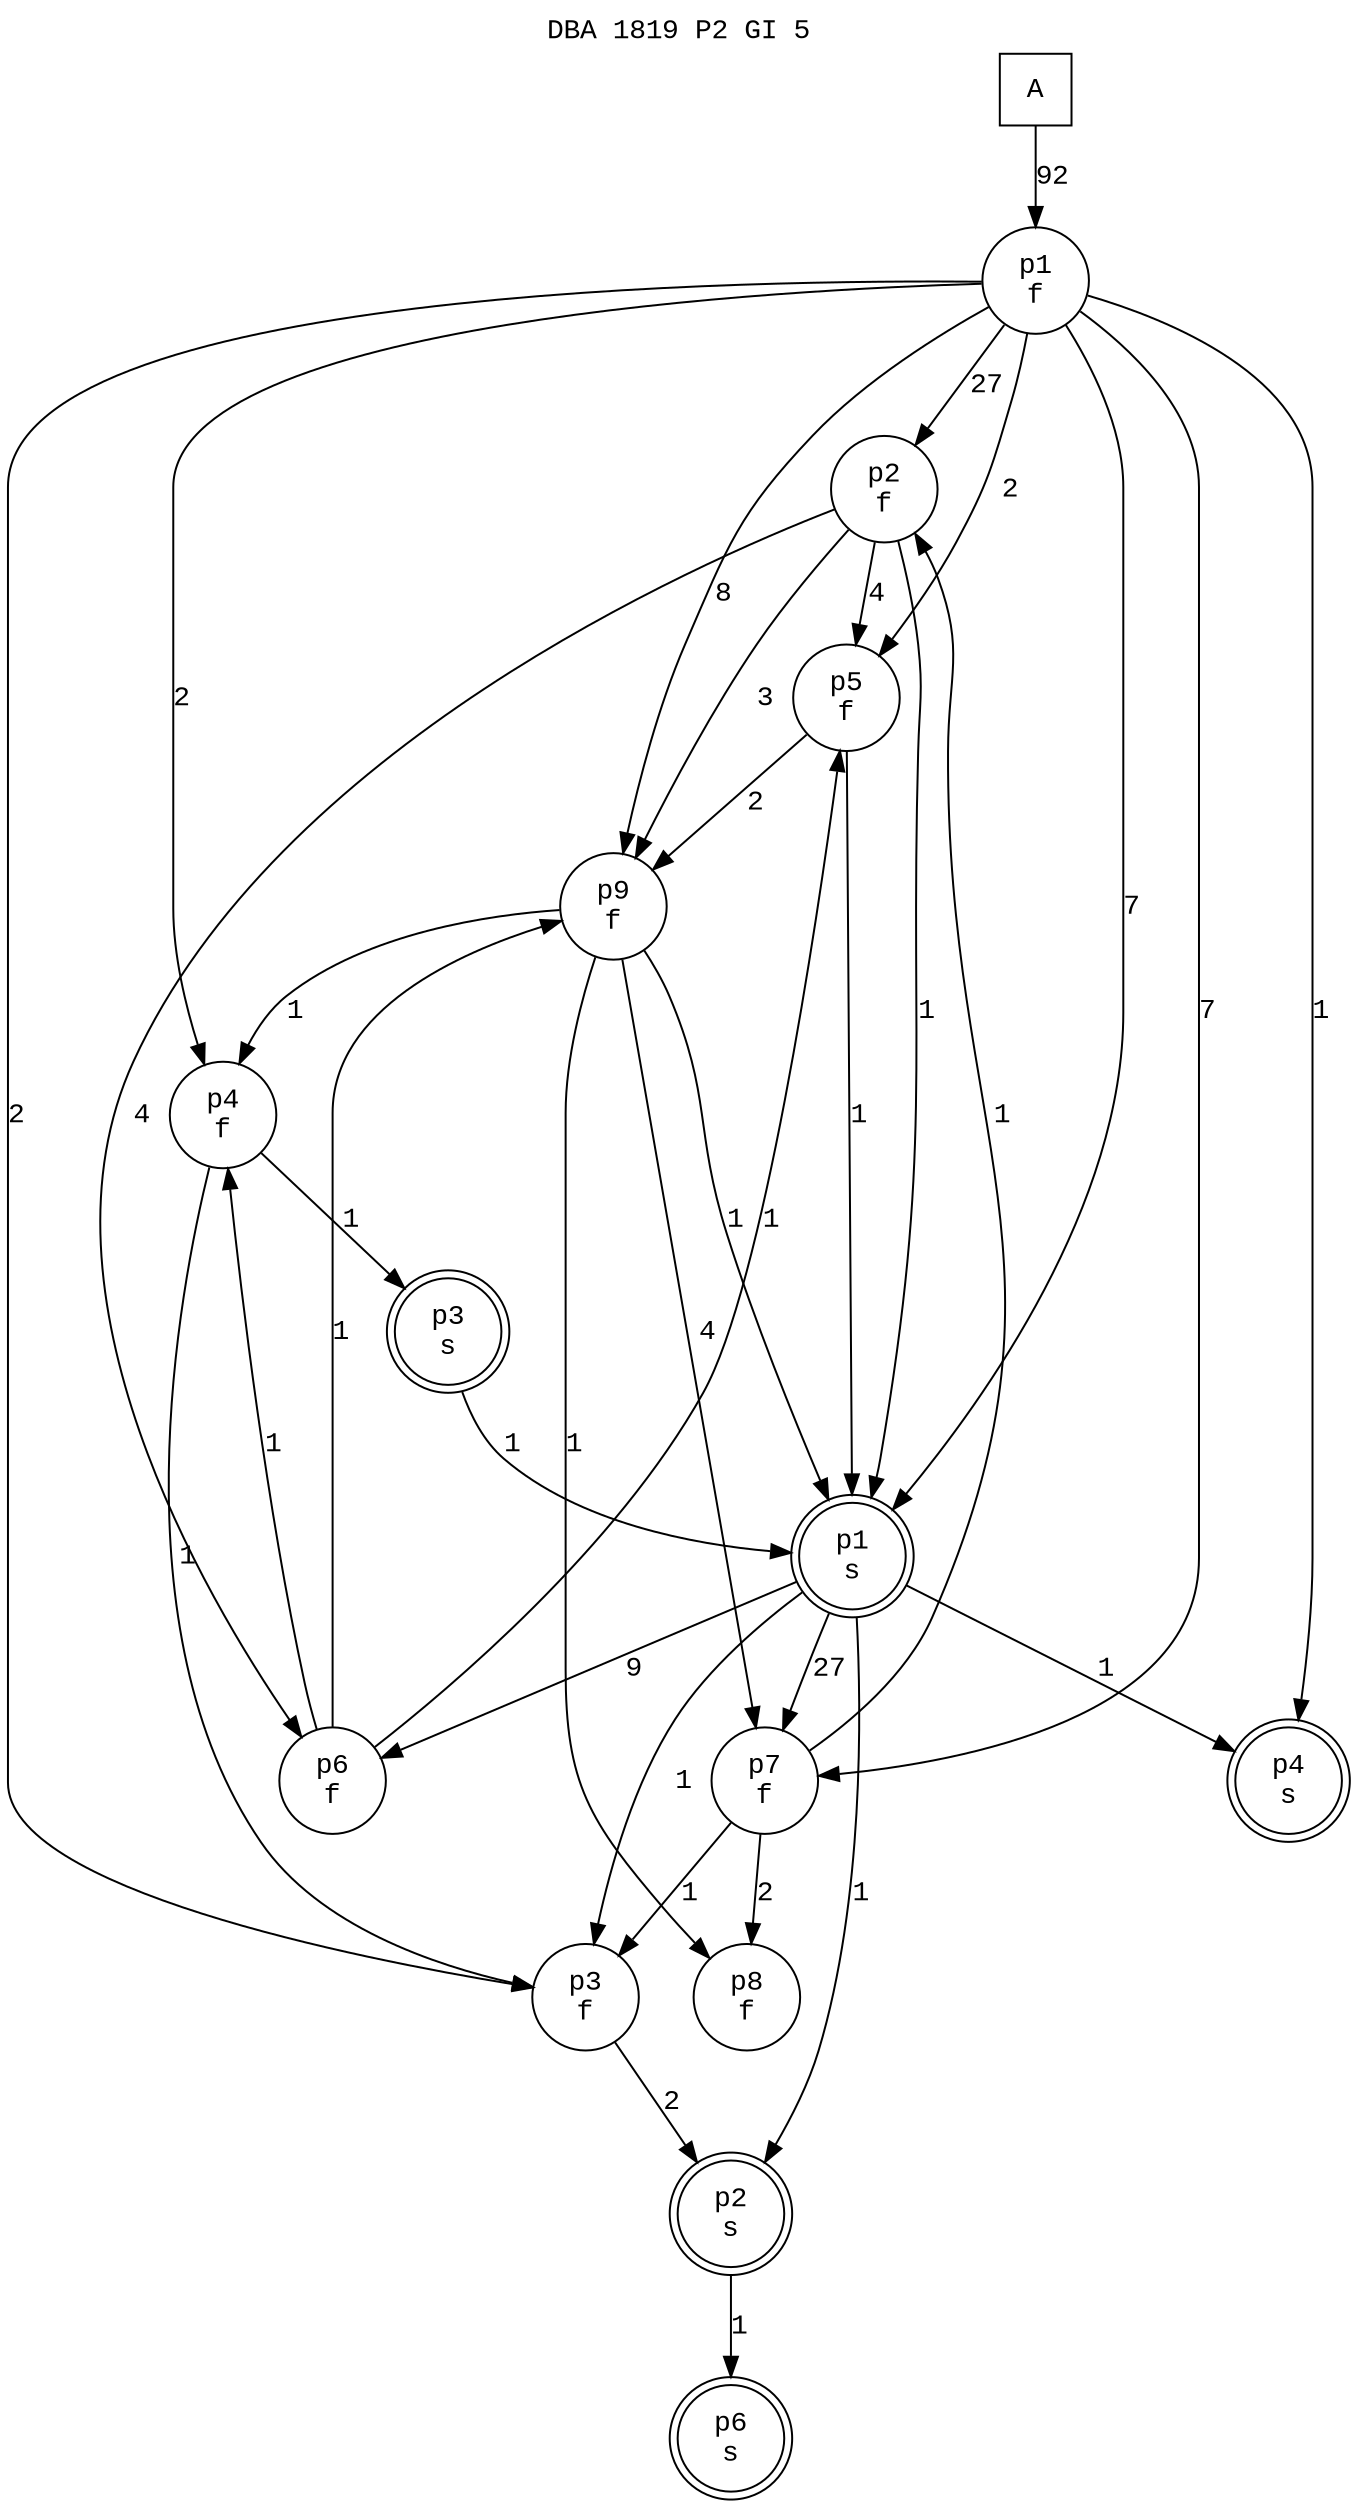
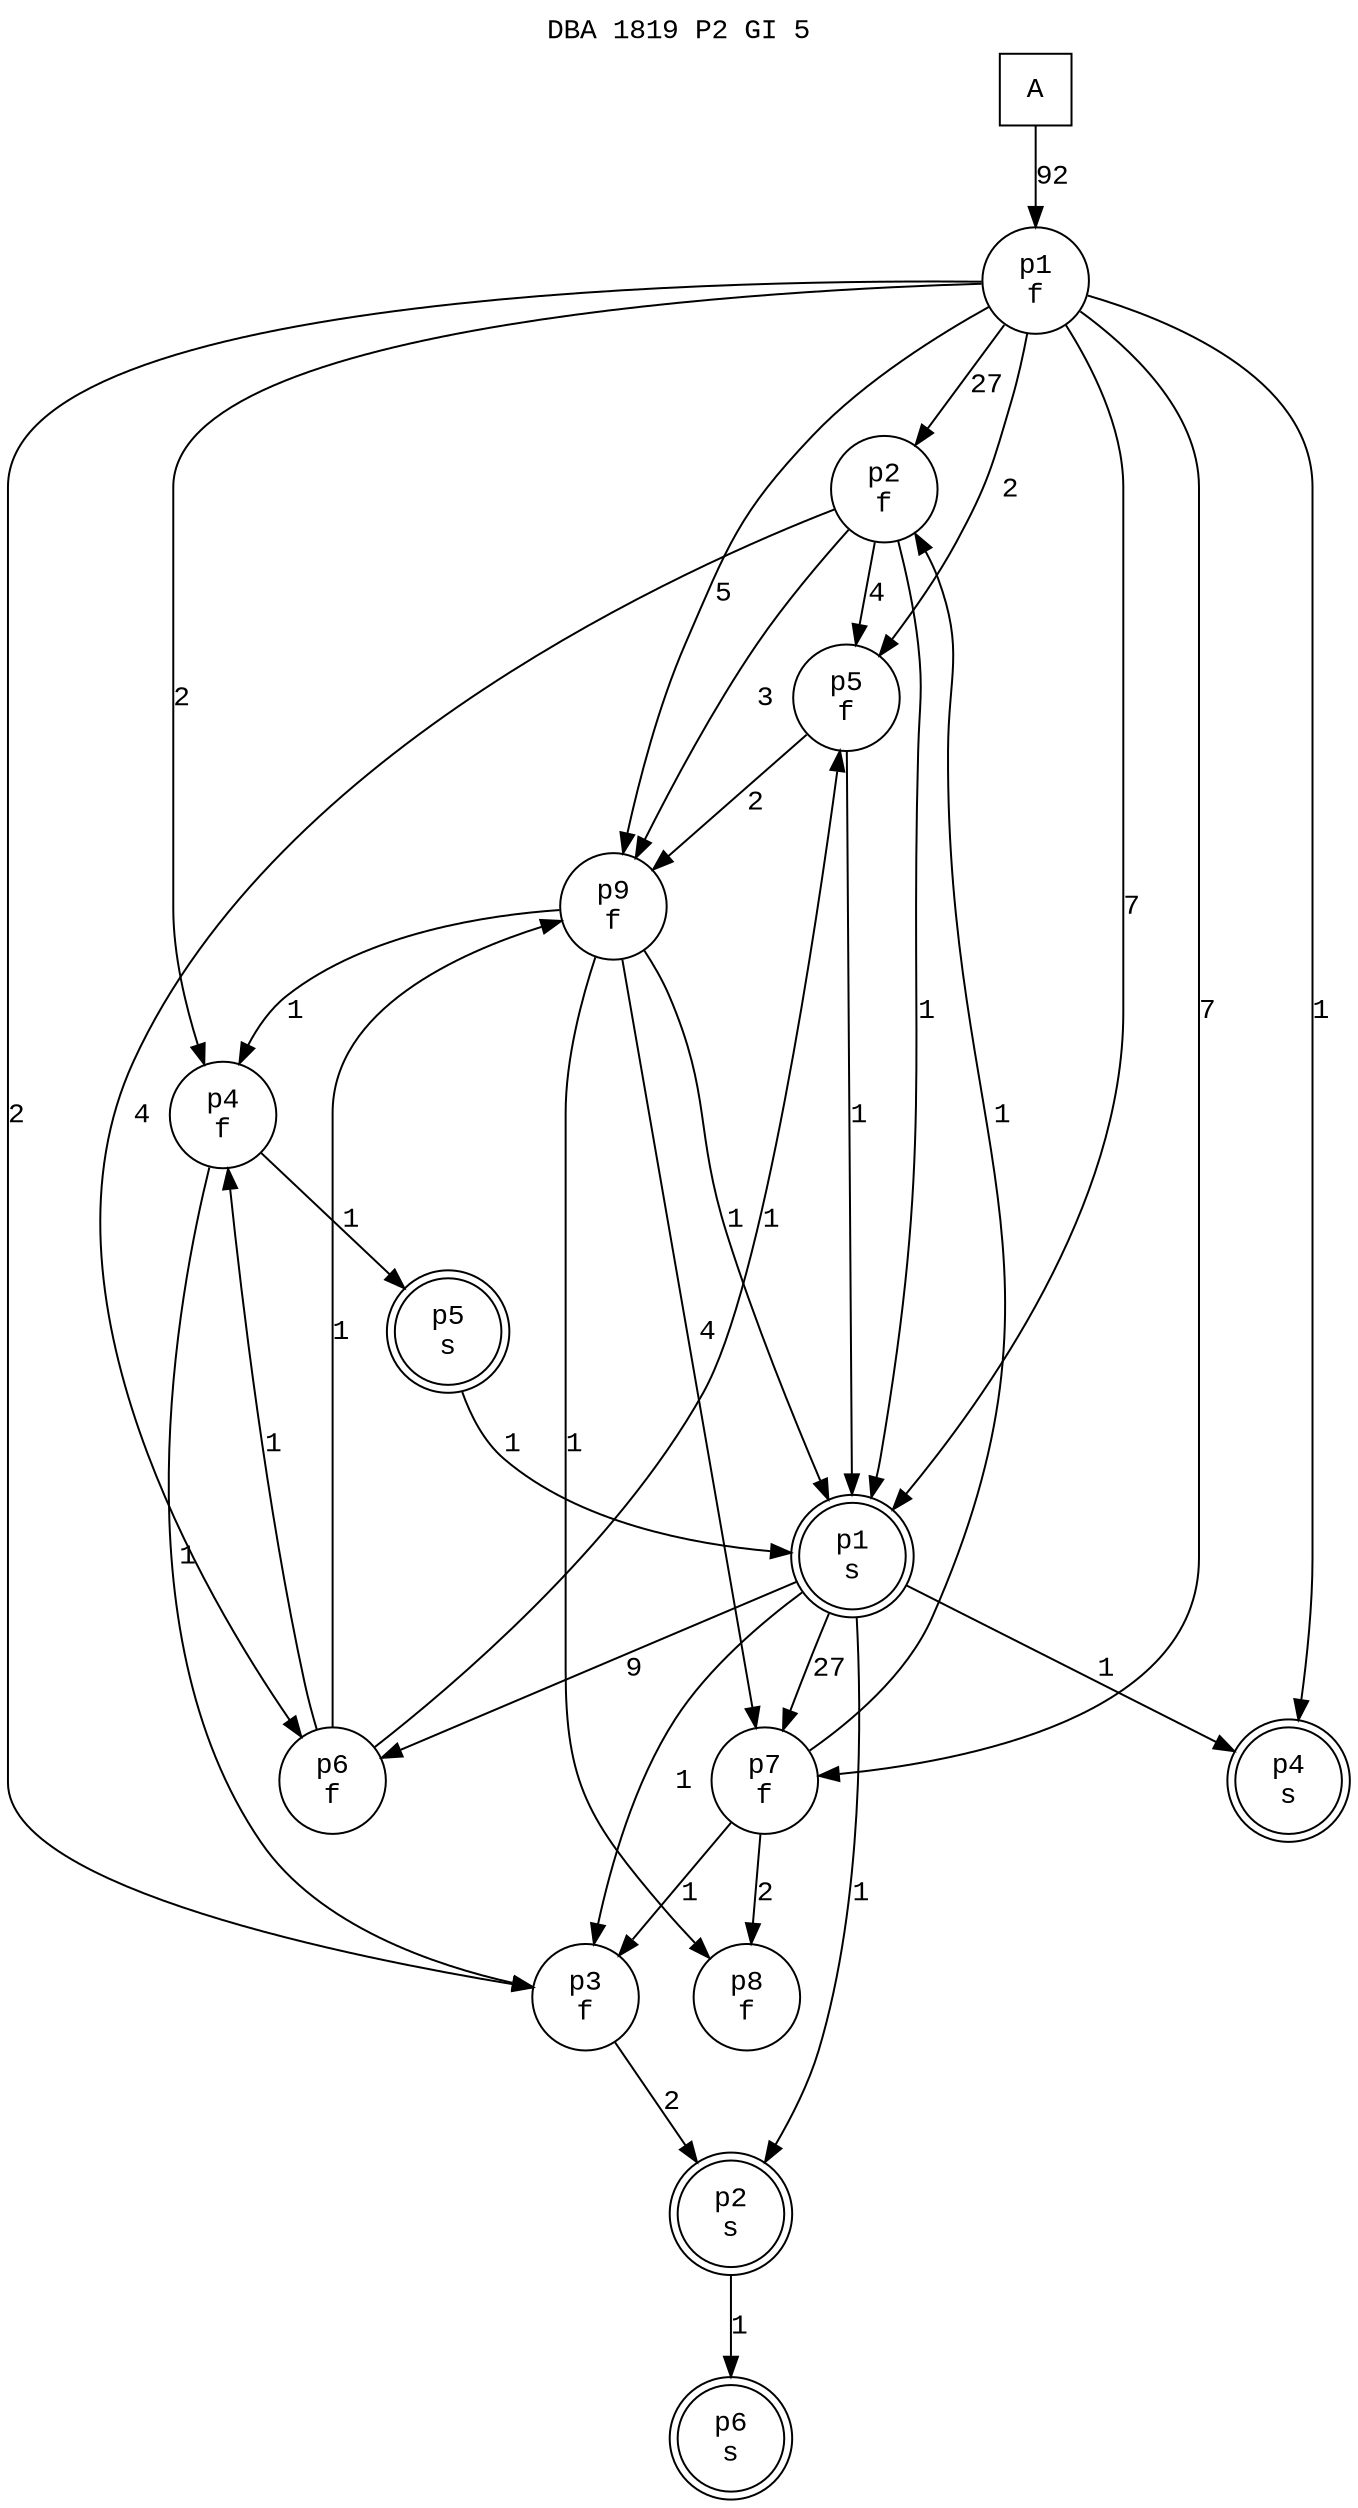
edge "p1 f" -> "p9 f": label "8" -> "5"
node "p3 s": label "p3 s" -> "p5 s"
